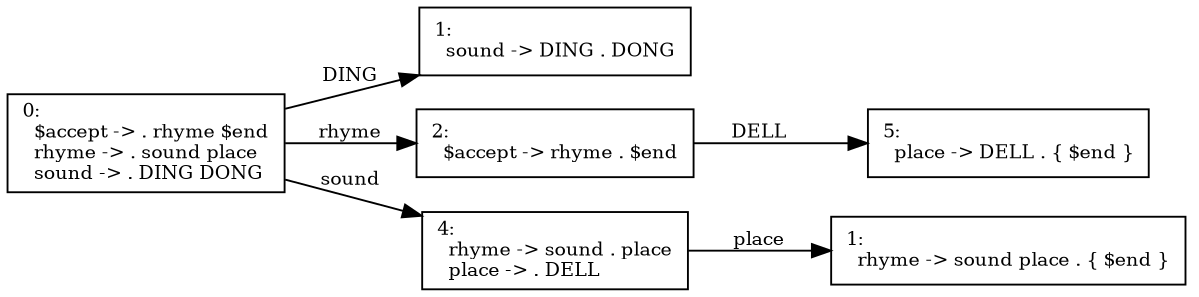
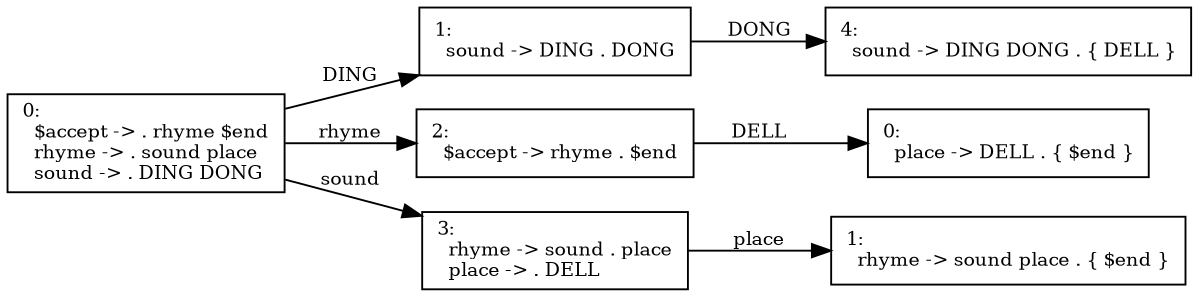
node "4: sound -> DING DONG . { DELL }": added
node "5: place -> DELL . { $end }": label "5: place -> DELL . { $end }" -> "0: place -> DELL . { $end }"
node "4: rhyme -> sound . place place -> . DELL": label "4: rhyme -> sound . place place -> . DELL" -> "3: rhyme -> sound . place place -> . DELL"
